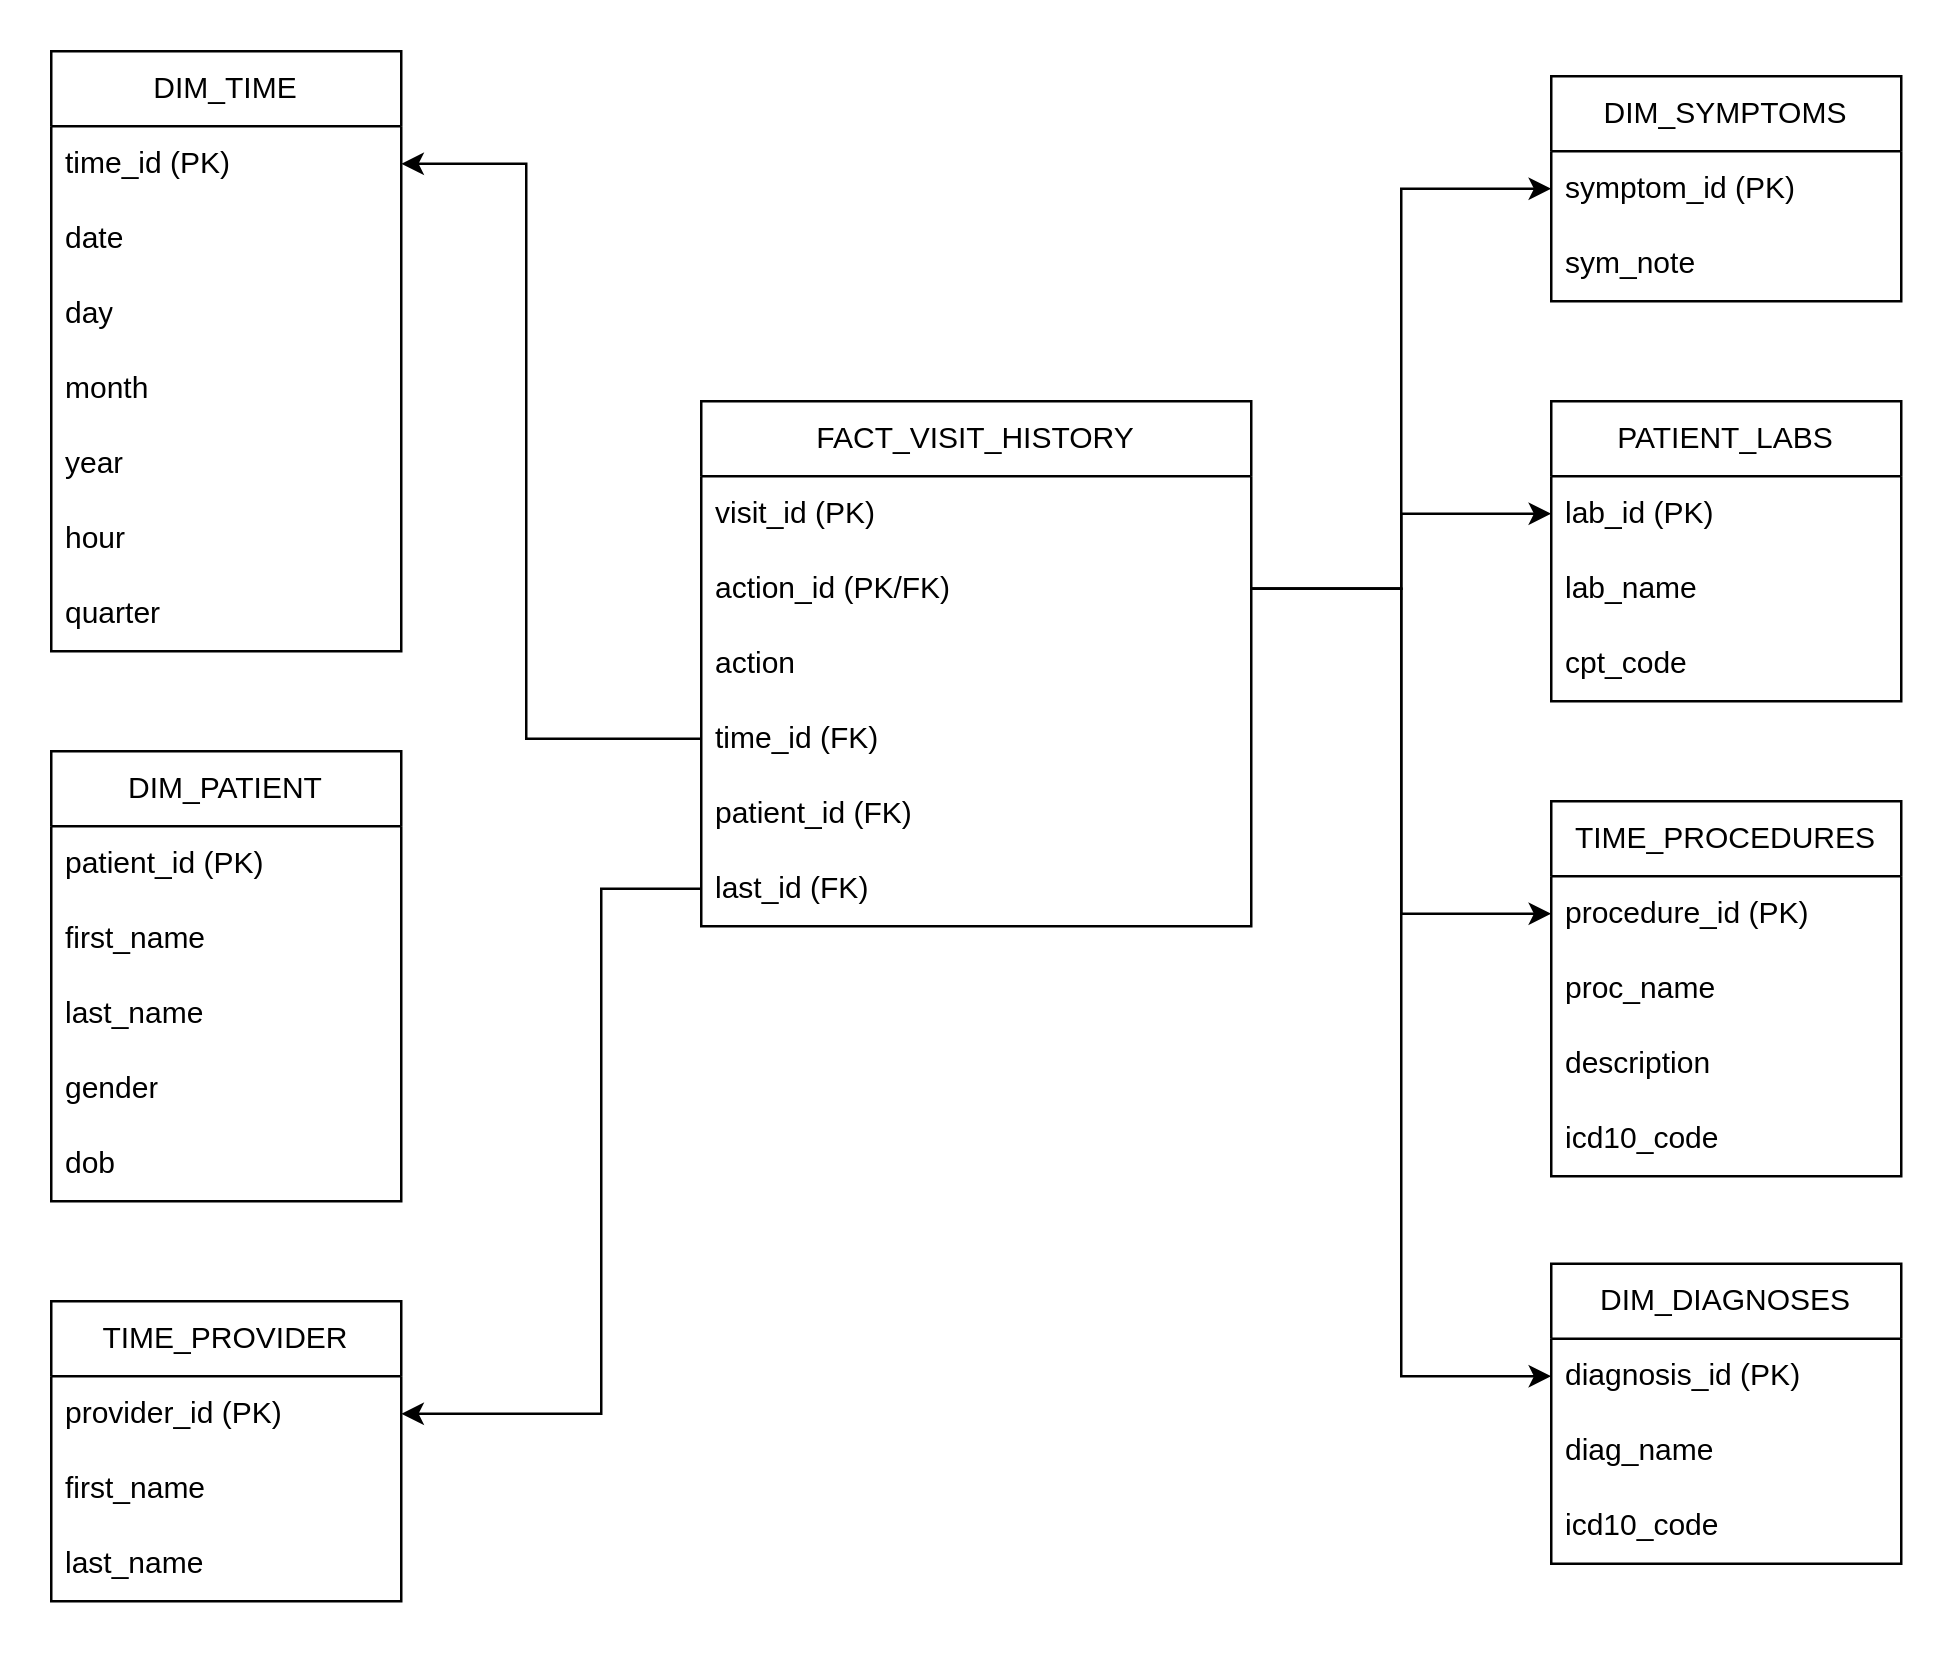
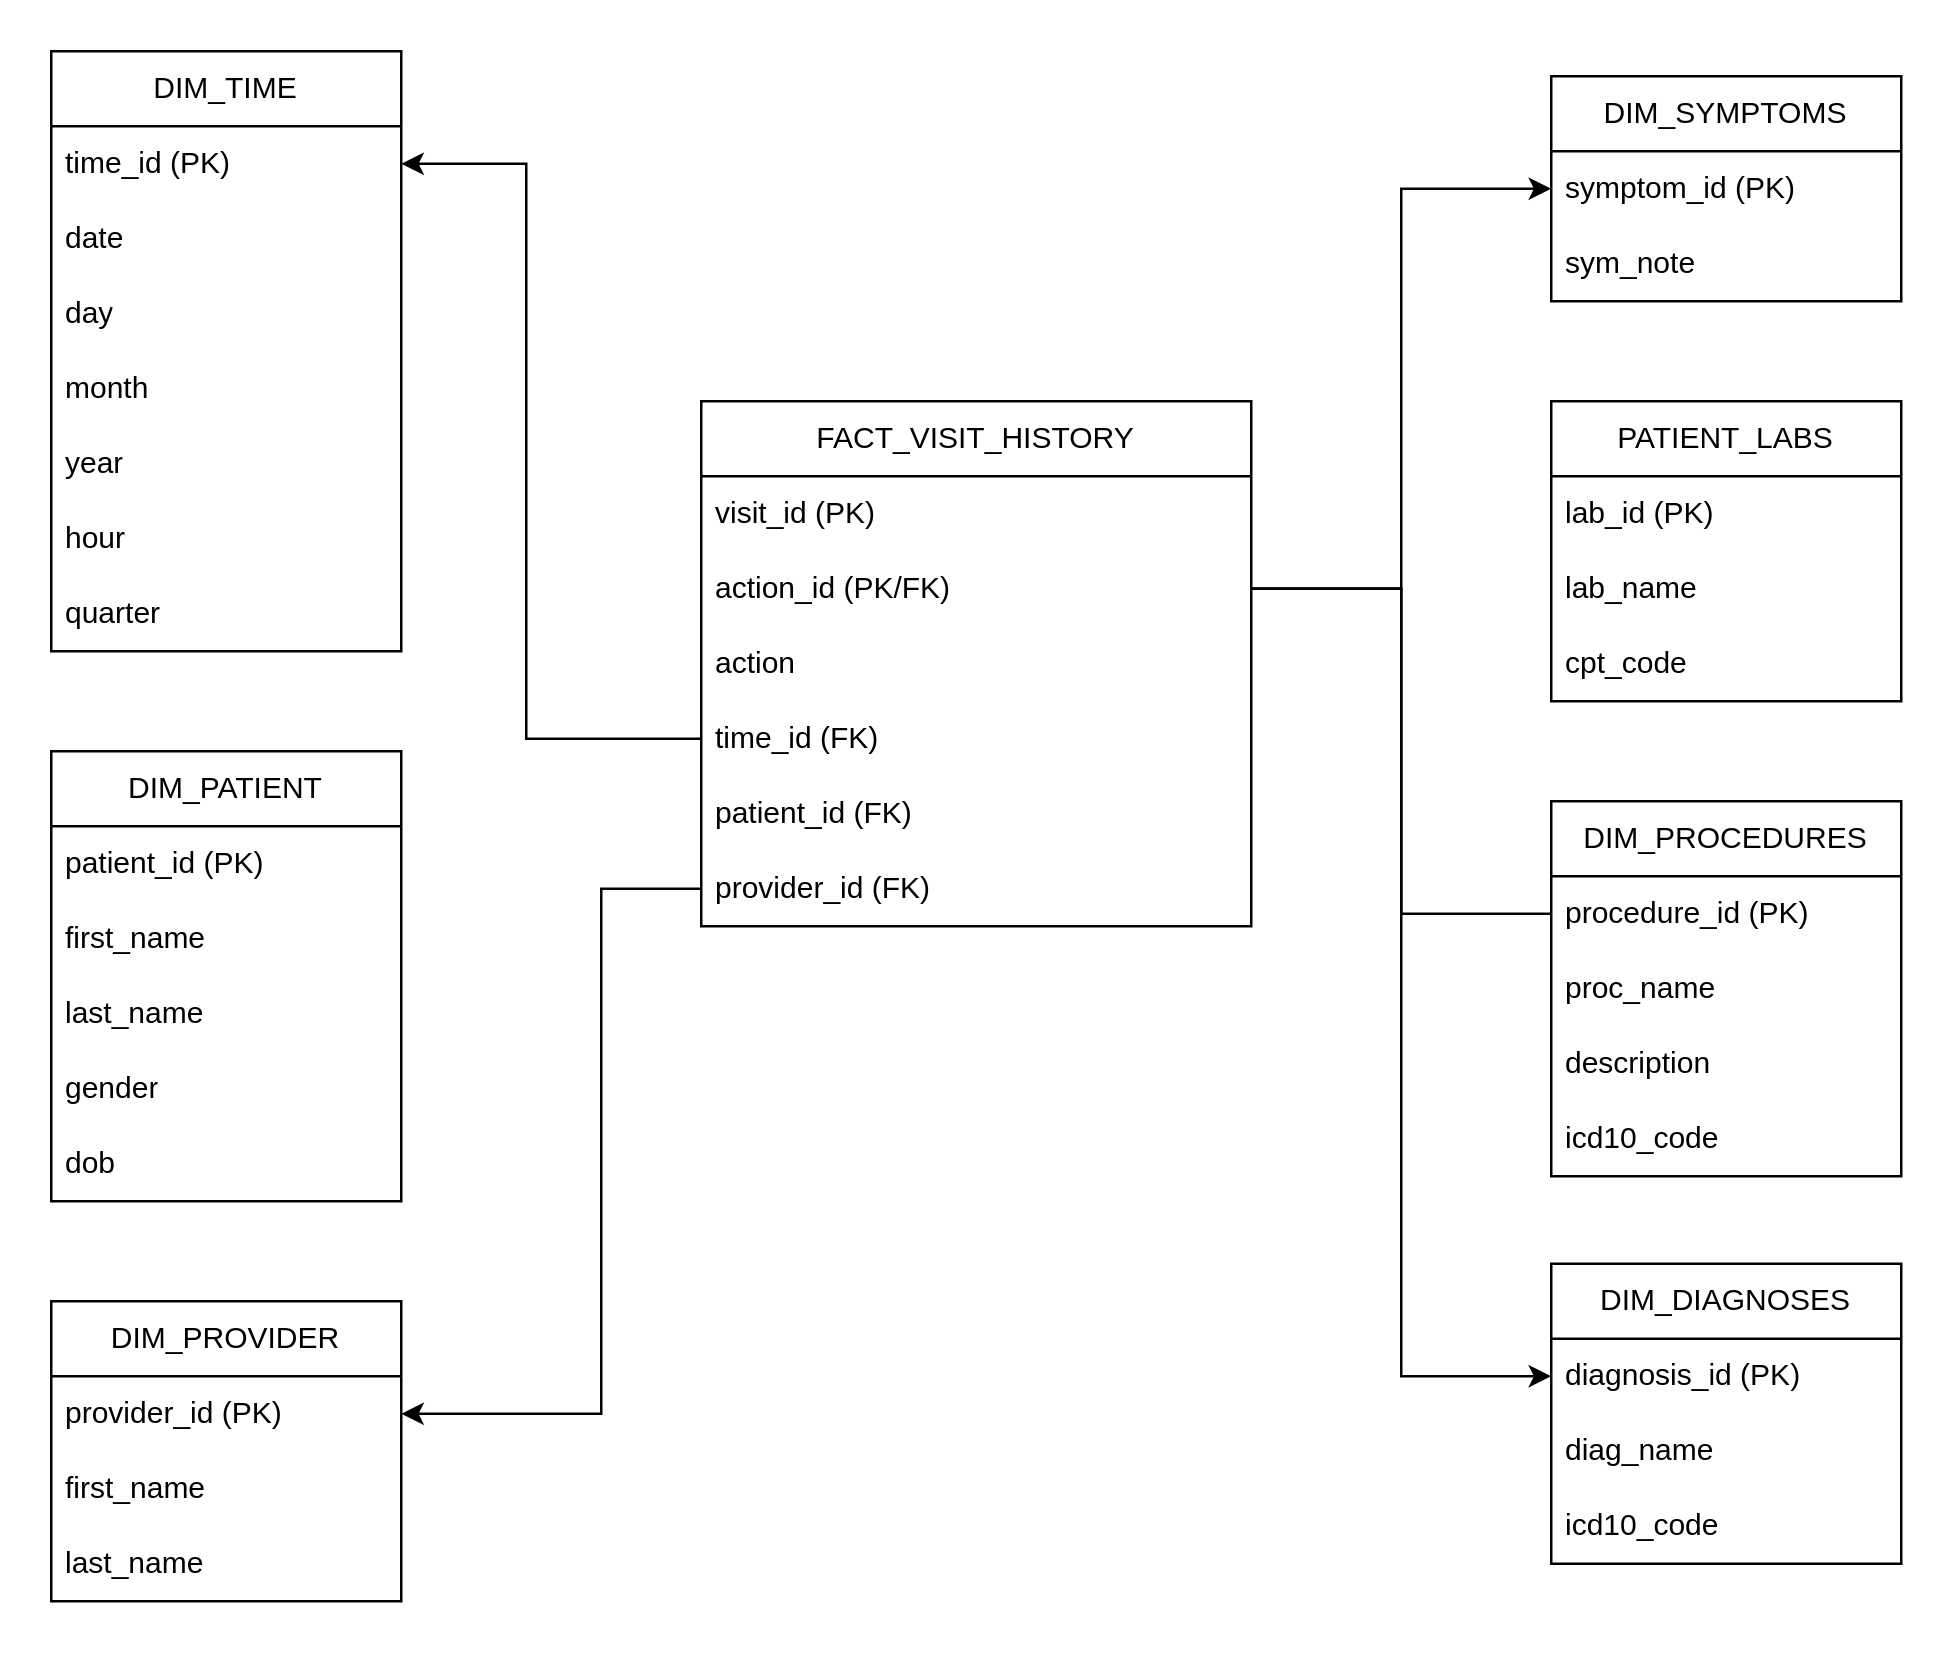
edge "action_id (PK/FK)" -> "lab_id (PK)": removed
node "TIME_PROCEDURES": label "TIME_PROCEDURES" -> "DIM_PROCEDURES"
node "last_id (FK)": label "last_id (FK)" -> "provider_id (FK)"
edge "action_id (PK/FK)" -> "procedure_id (PK)": arrowhead classic -> none
node "TIME_PROVIDER": label "TIME_PROVIDER" -> "DIM_PROVIDER"
